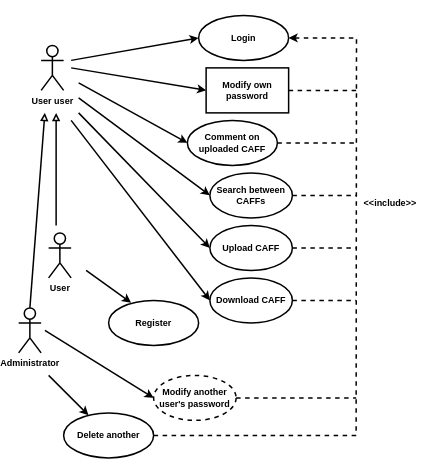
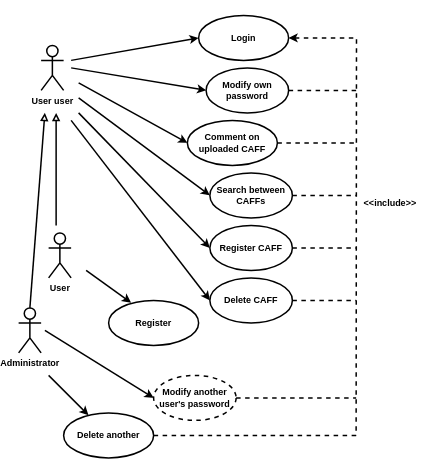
node "Modify own password": shape rectangle -> ellipse
node "Upload CAFF": label "Upload CAFF" -> "Register CAFF"
node "Download CAFF": label "Download CAFF" -> "Delete CAFF"
